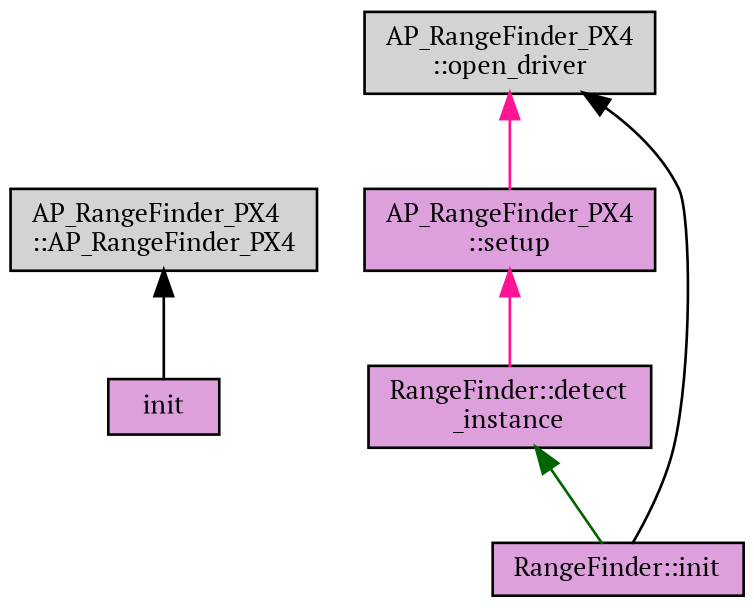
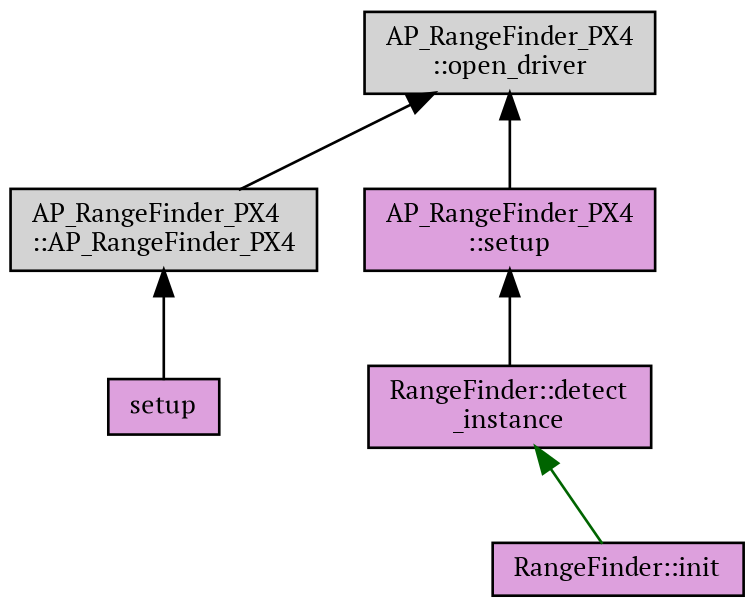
edge "AP_RangeFinder_PX4 ::setup" -> "AP_RangeFinder_PX4 ::open_driver": color deeppink -> black
edge "RangeFinder::init" -> "AP_RangeFinder_PX4 ::open_driver": now "AP_RangeFinder_PX4 ::AP_RangeFinder_PX4" -> "AP_RangeFinder_PX4 ::open_driver"
edge "RangeFinder::detect _instance" -> "AP_RangeFinder_PX4 ::setup": color deeppink -> black
node "init": label "init" -> "setup"
